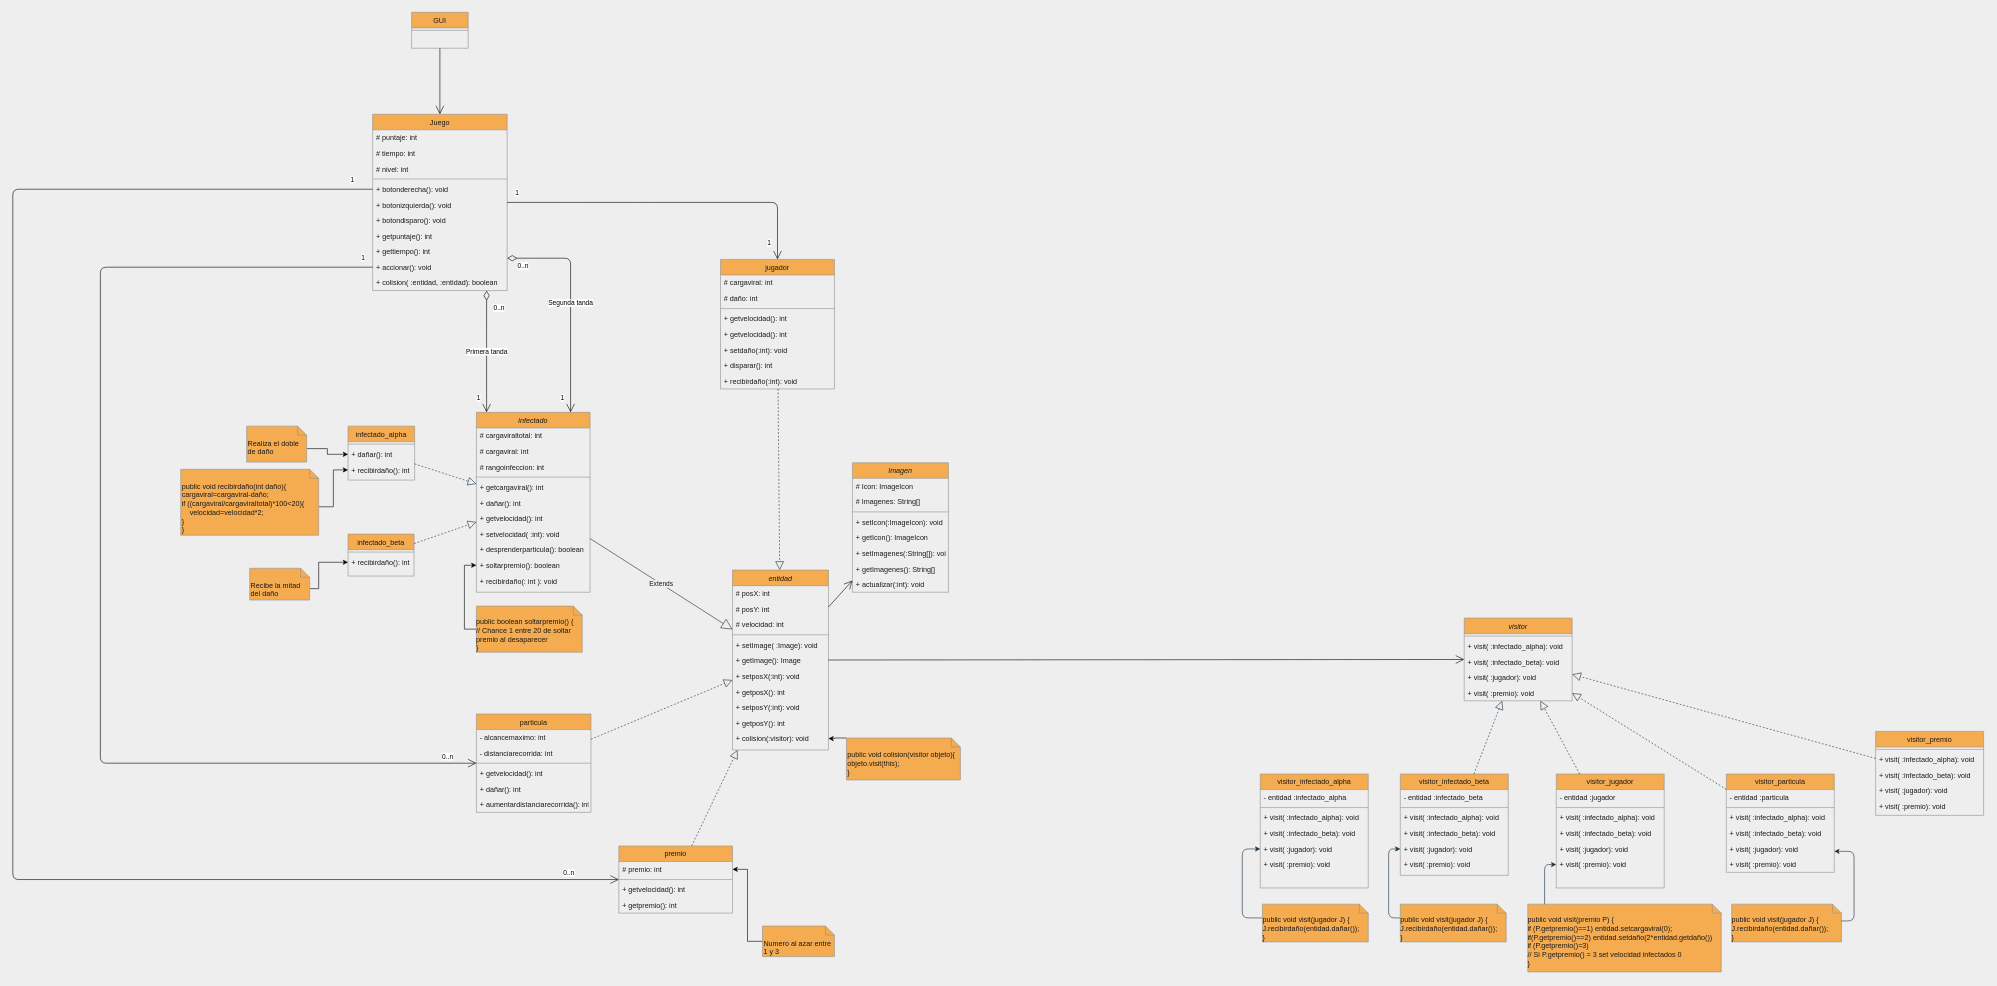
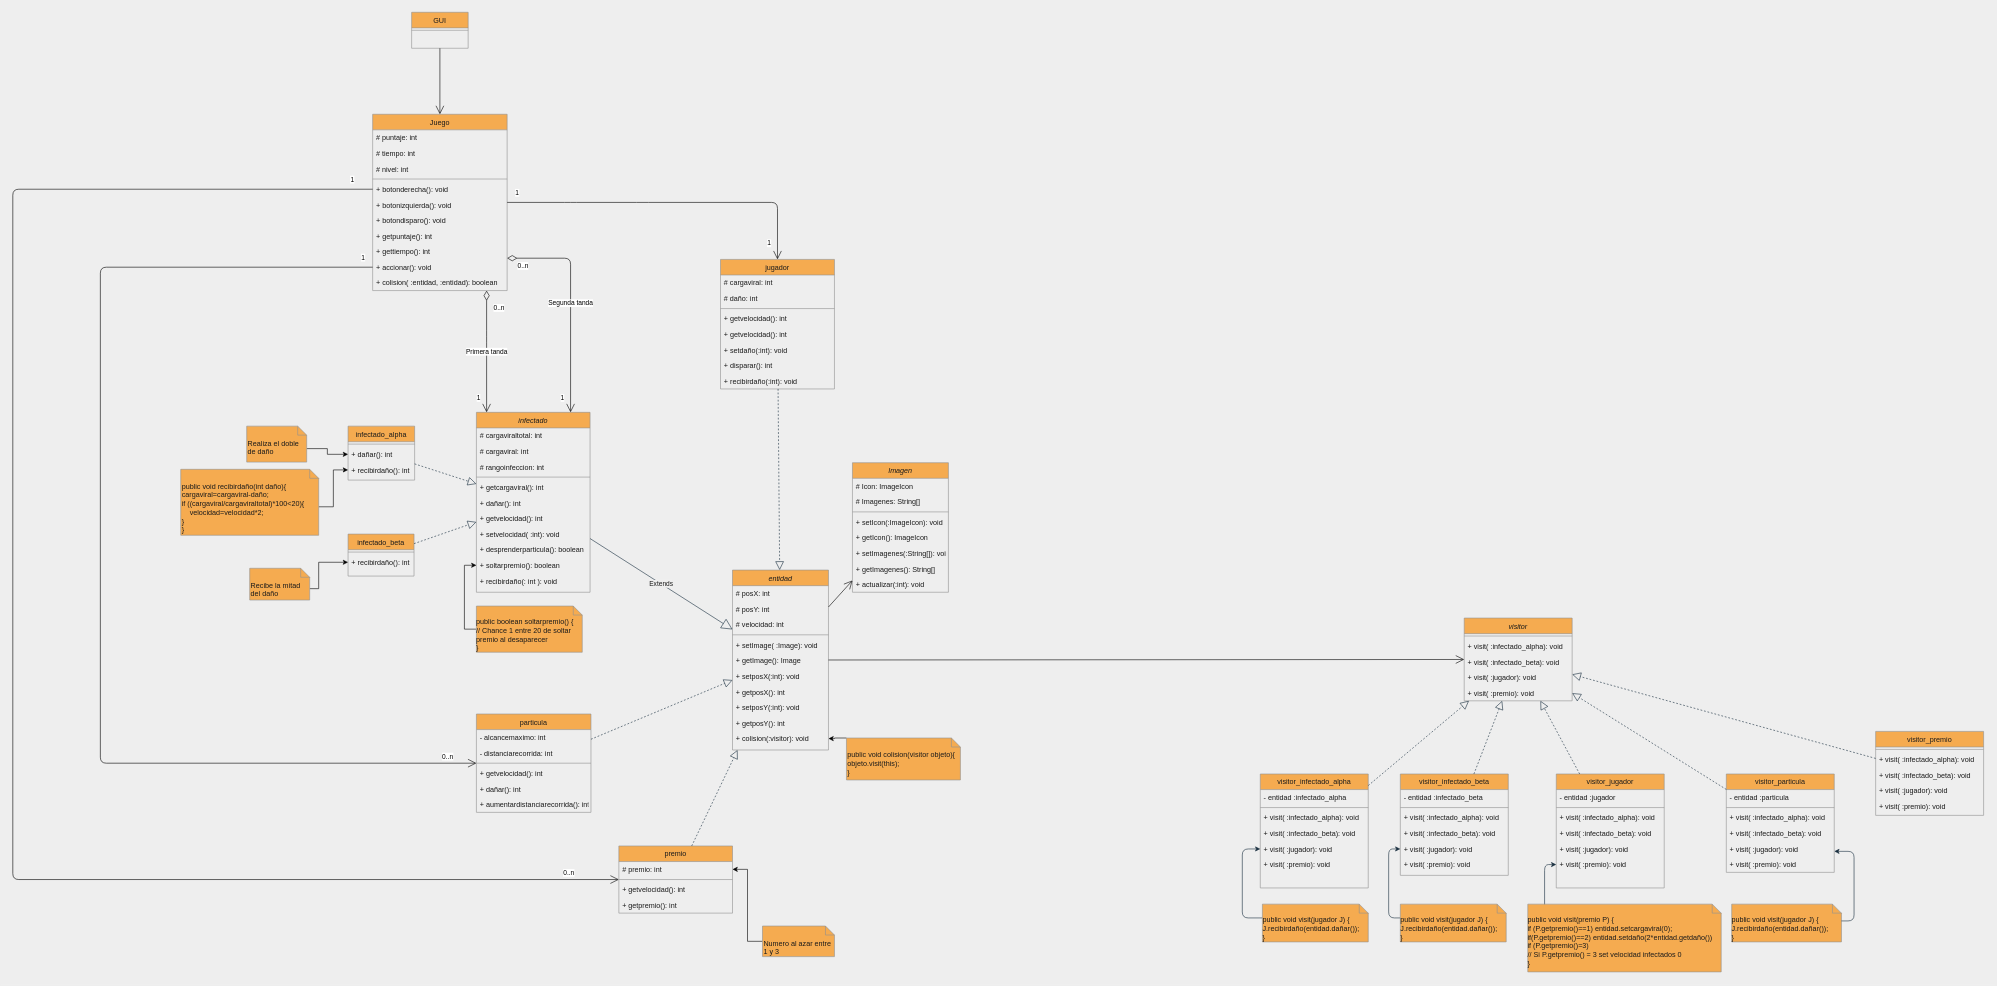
edge "visitor_infectado_alpha" -> "visitor": added
